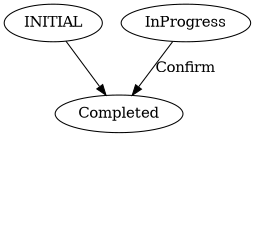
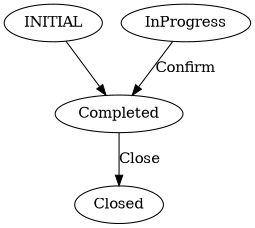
node "Closed": added
